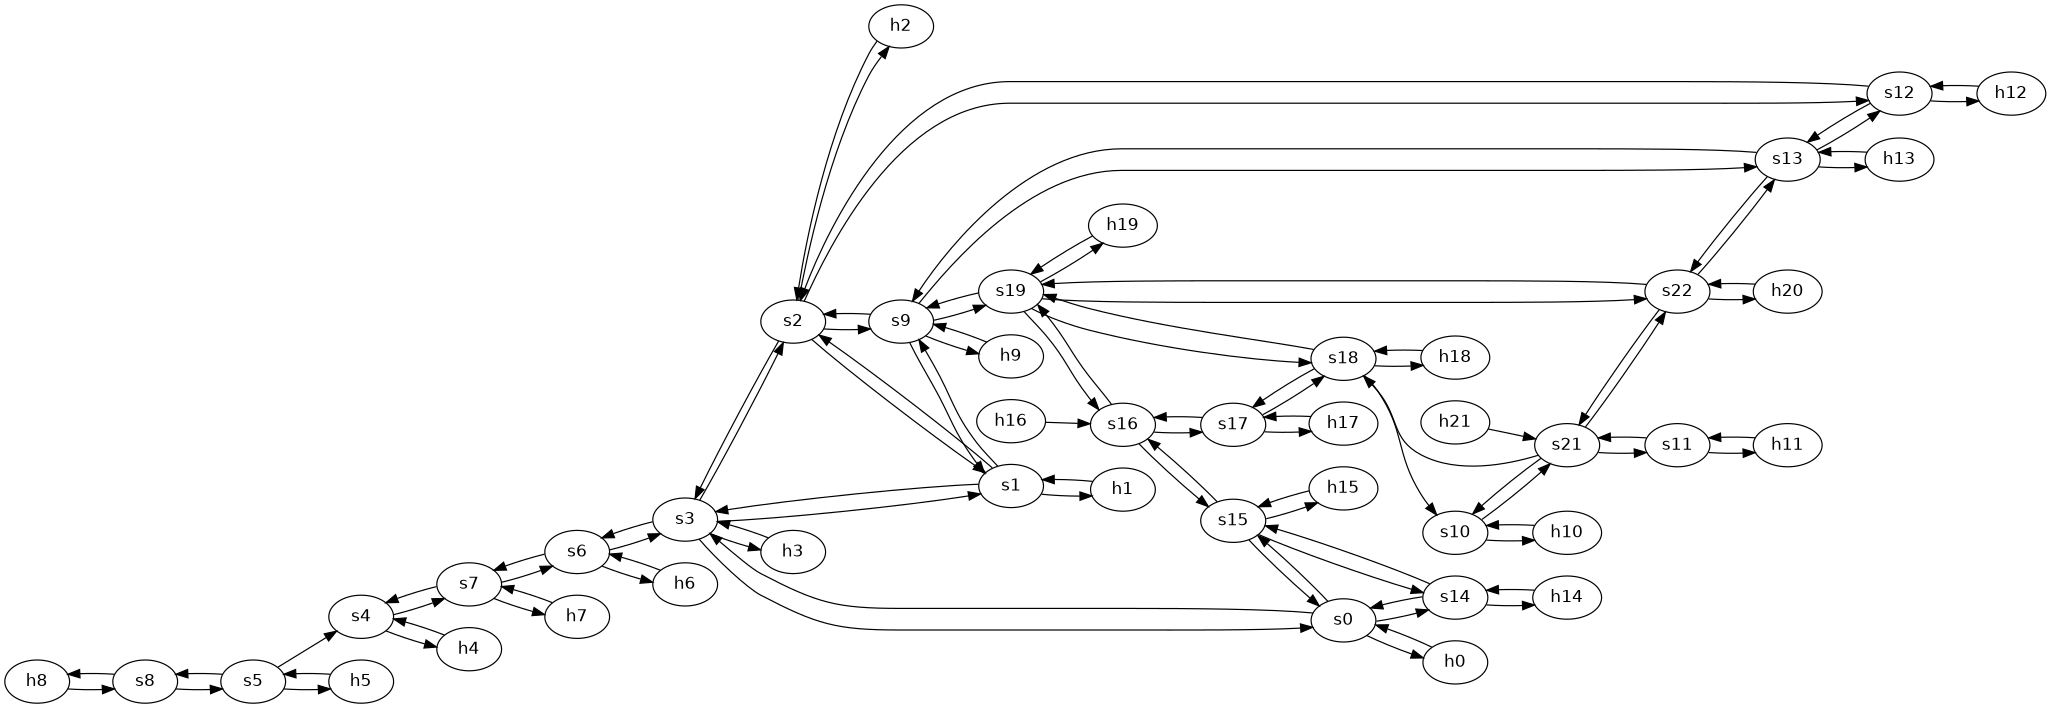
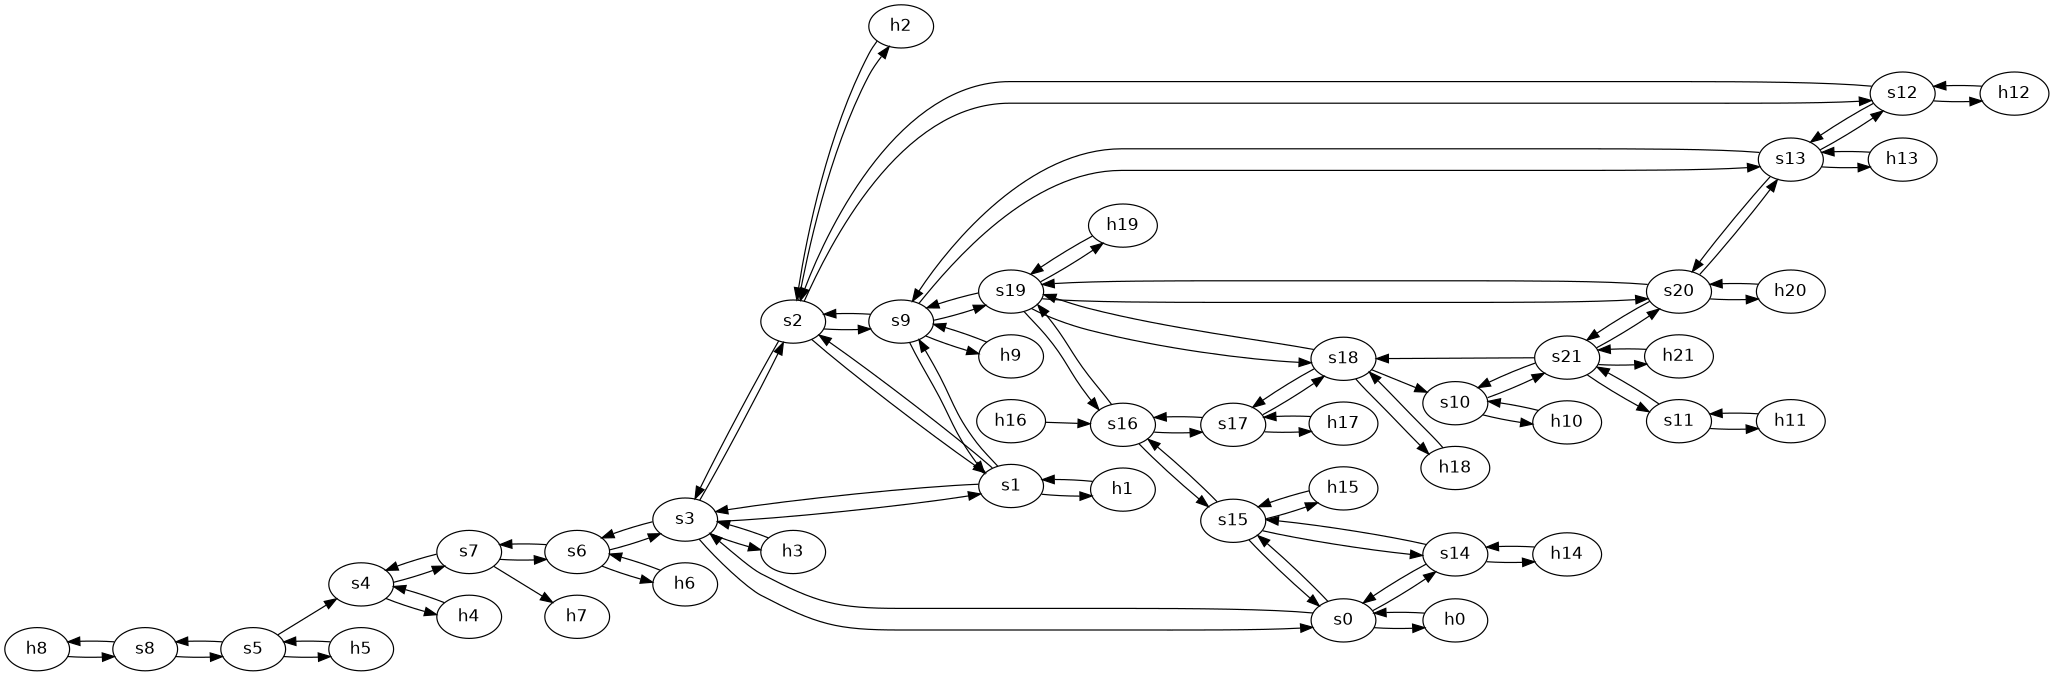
node "s22": label "s22" -> "s20"
edge "s21" -> "h21": added
edge "h7" -> "s7": removed
